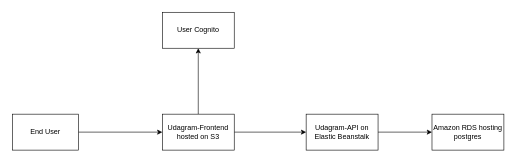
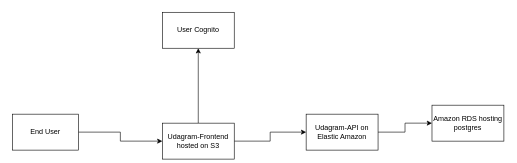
node "Udagram-Frontend hosted on S3": moved (198, 132) -> (198, 141)
node "Udagram-API on Elastic Beanstalk": label "Udagram-API on Elastic Beanstalk" -> "Udagram-API on Elastic Amazon"
node "Amazon RDS hosting postgres": moved (468, 132) -> (468, 123)
